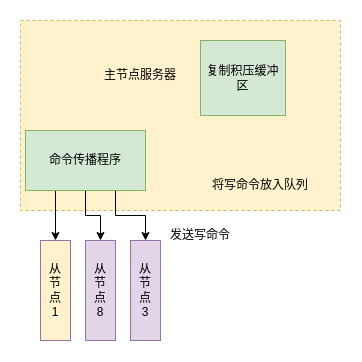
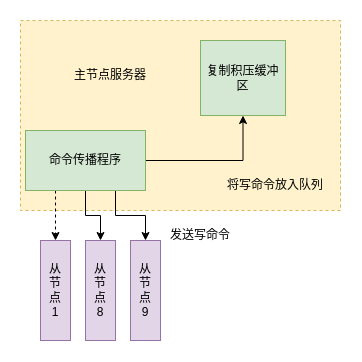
node "主节点服务器": moved (141, 76) -> (111, 76)
edge "命令传播程序" -> "复制积压缓冲区": added
node "将写命令放入队列": moved (261, 186) -> (276, 186)
edge "命令传播程序" -> "从 节 点 1": style solid -> dashed
node "从 节 点 1": fillcolor #fff2cc -> #e1d5e7
node "从 节 点 3": label "从 节 点 3" -> "从 节 点 9"
